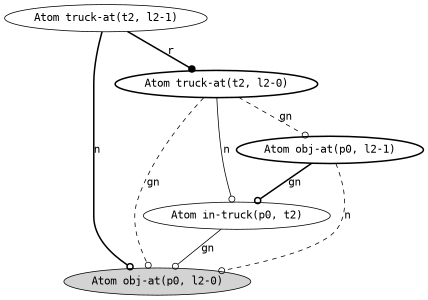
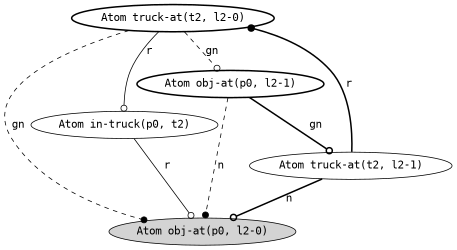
edge "Atom truck-at(t2, l2-0)" -> "Atom in-truck(p0, t2)": label "n" -> "r"
edge "Atom truck-at(t2, l2-0)" -> "Atom obj-at(p0, l2-0)": arrowhead odot -> dot
edge "Atom obj-at(p0, l2-1)" -> "Atom in-truck(p0, t2)": now "Atom obj-at(p0, l2-1)" -> "Atom truck-at(t2, l2-1)"
edge "Atom obj-at(p0, l2-1)" -> "Atom obj-at(p0, l2-0)": arrowhead odot -> dot
edge "Atom in-truck(p0, t2)" -> "Atom obj-at(p0, l2-0)": label "gn" -> "r"
